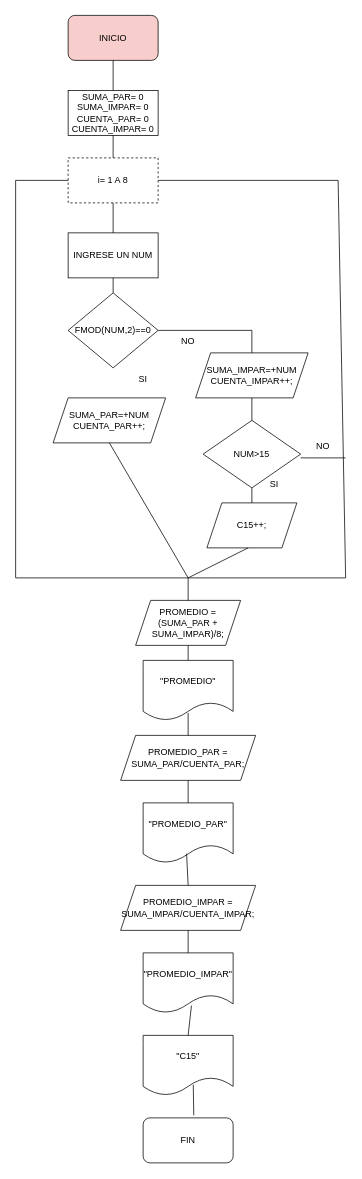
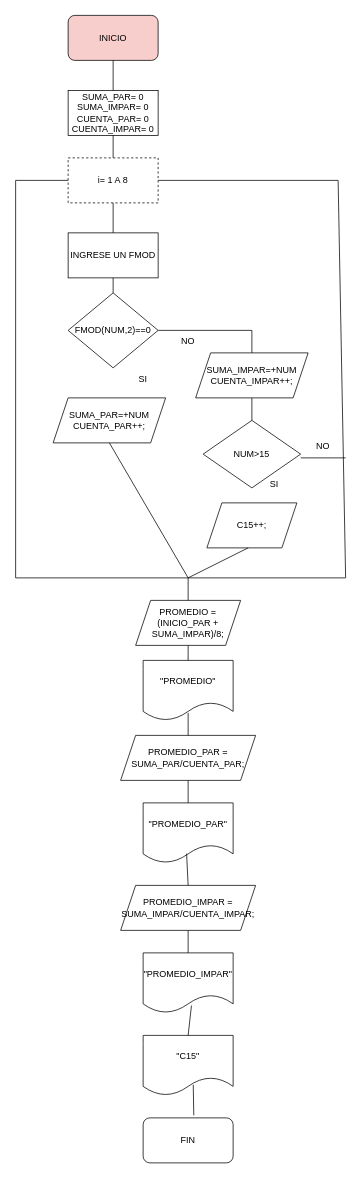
node "INGRESE UN NUM": label "INGRESE UN NUM" -> "INGRESE UN FMOD"
edge "NUM>15" -- "C15++;": removed
node "PROMEDIO = (SUMA_PAR + SUMA_IMPAR)/8;": label "PROMEDIO = (SUMA_PAR + SUMA_IMPAR)/8;" -> "PROMEDIO = (INICIO_PAR + SUMA_IMPAR)/8;"
